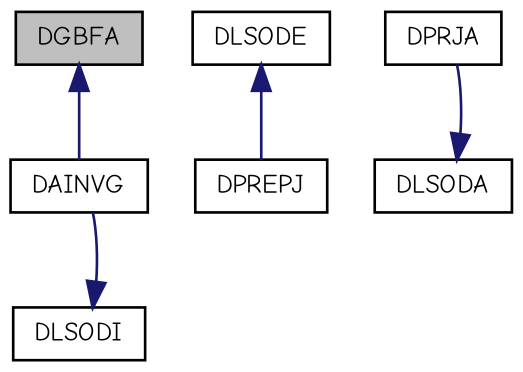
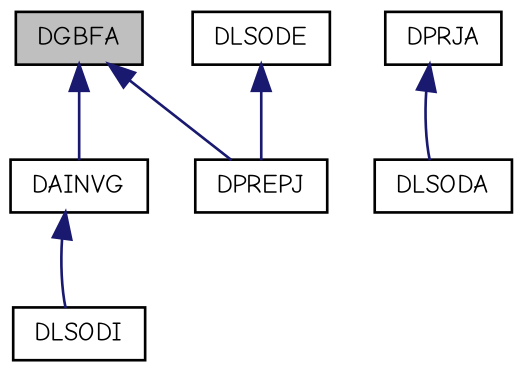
edge "DPRJA" -> "DLSODA": reversed
edge "DPREPJ" -> "DGBFA": added
edge "DAINVG" -> "DLSODI": reversed
